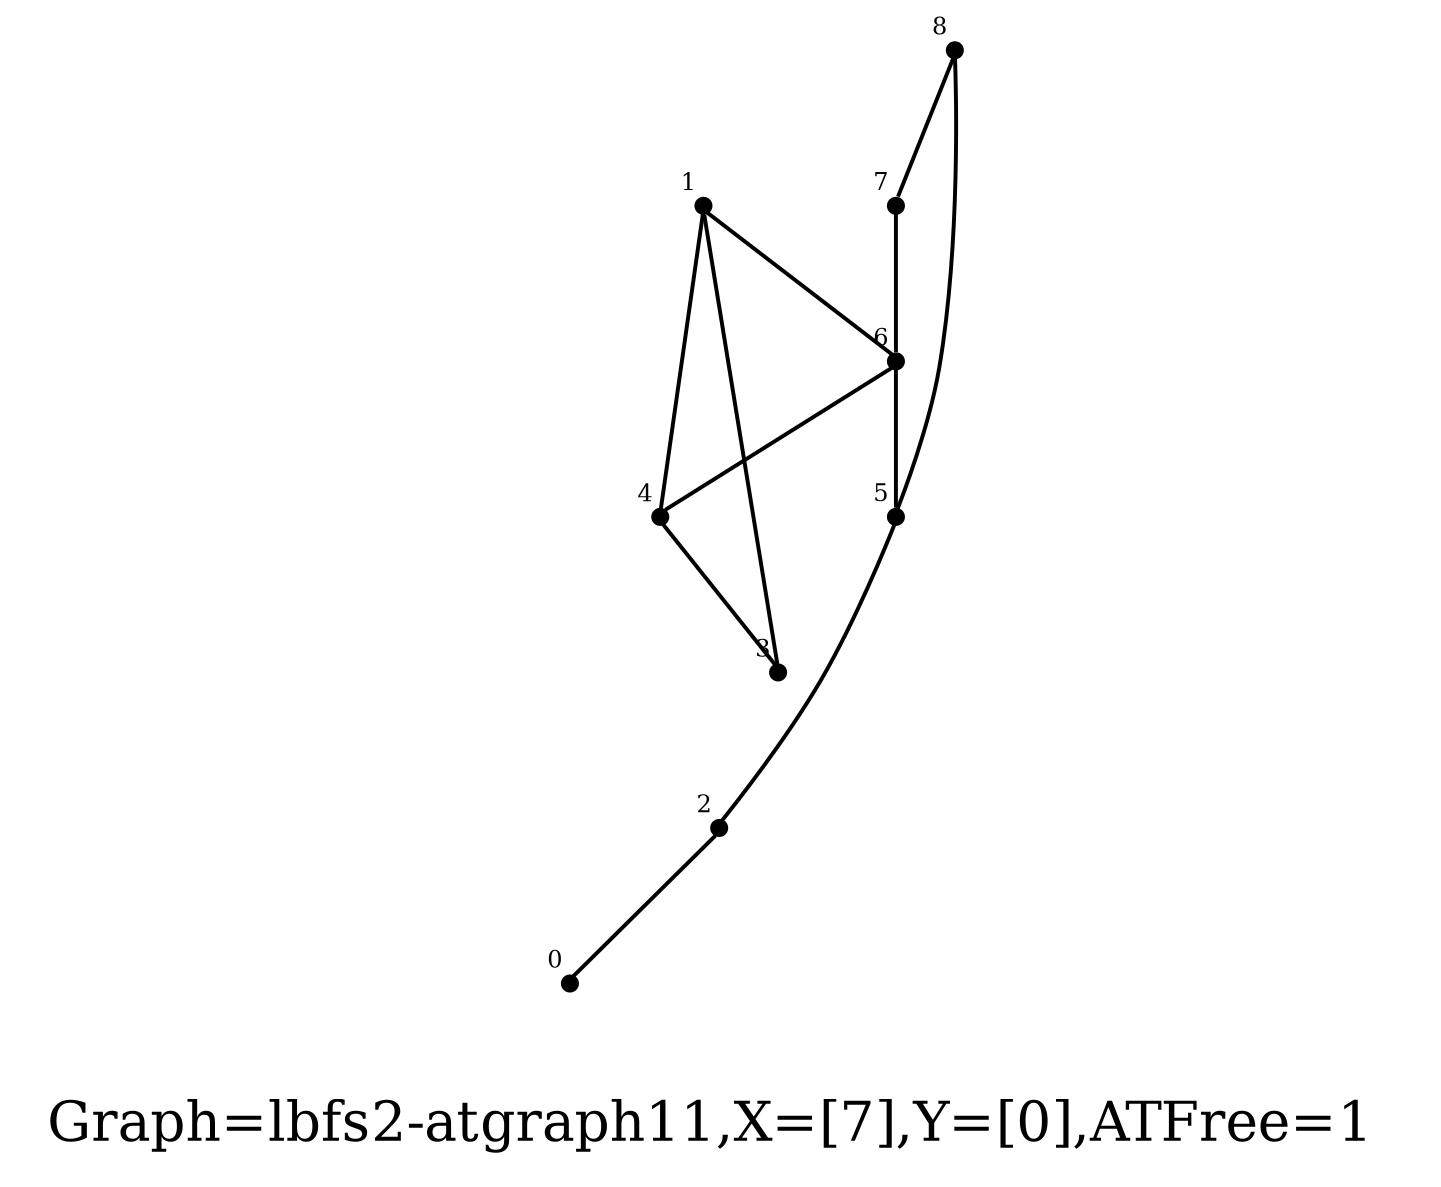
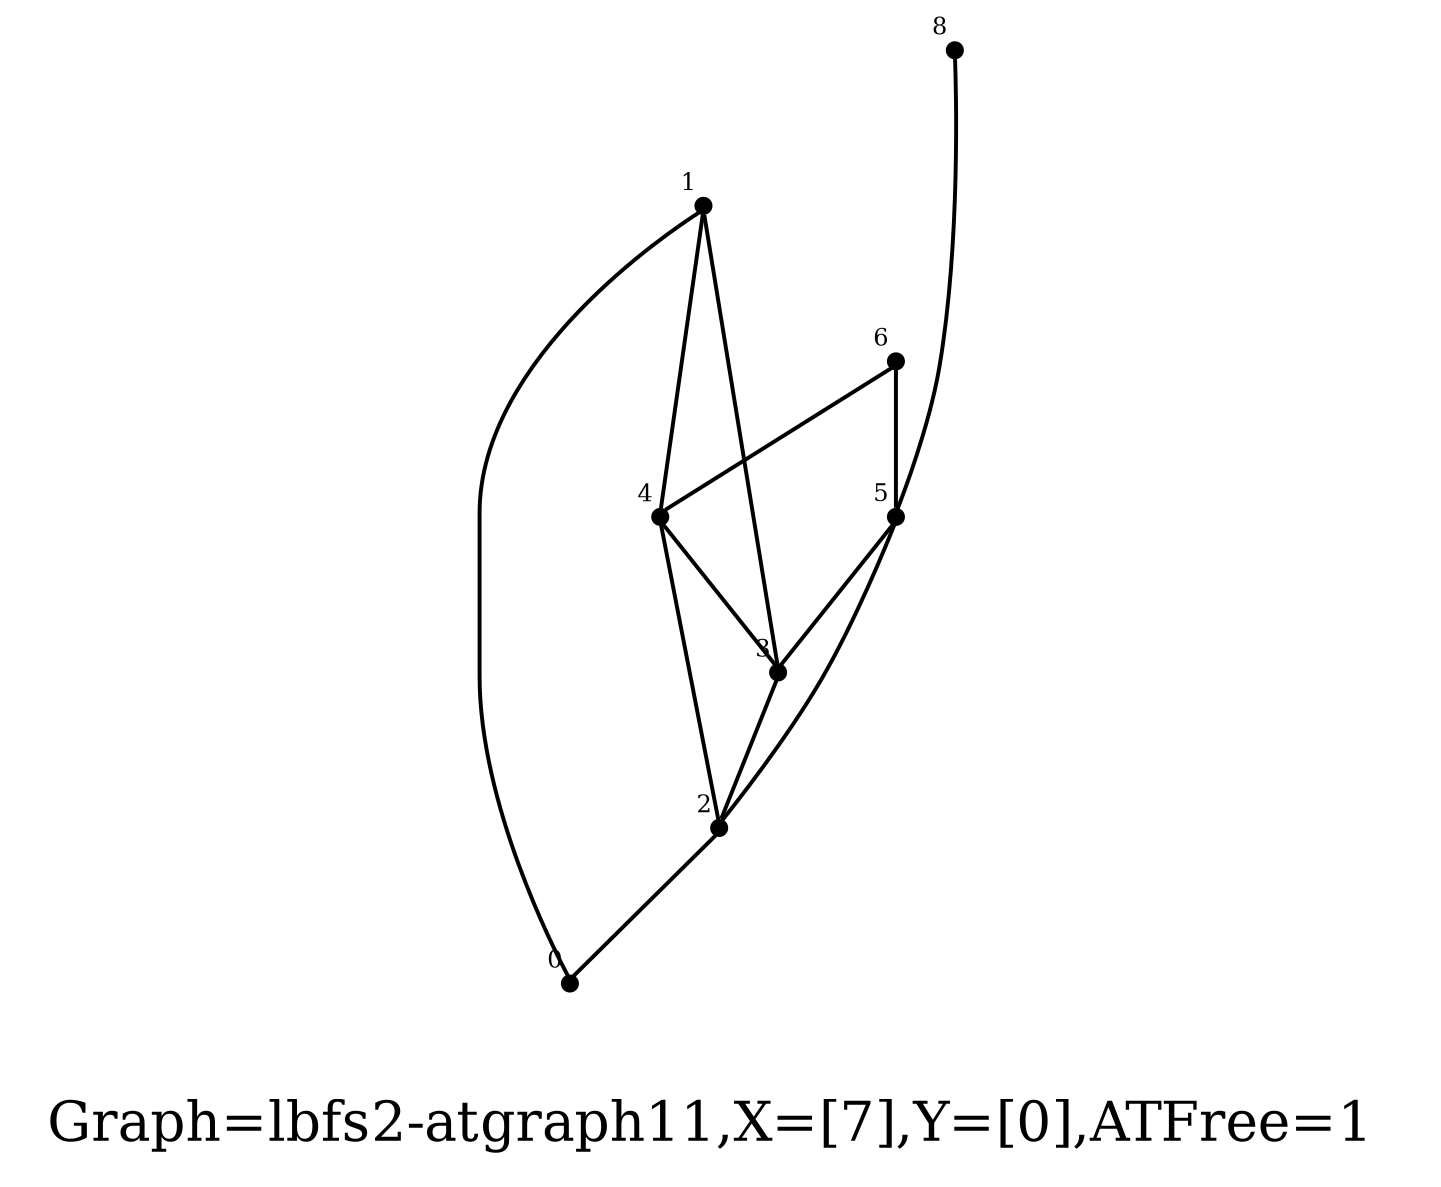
node "7": removed
edge "1" -- "6": now "1" -- "0"
edge "5" -- "3": added
edge "4" -- "2": added
edge "3" -- "2": added
